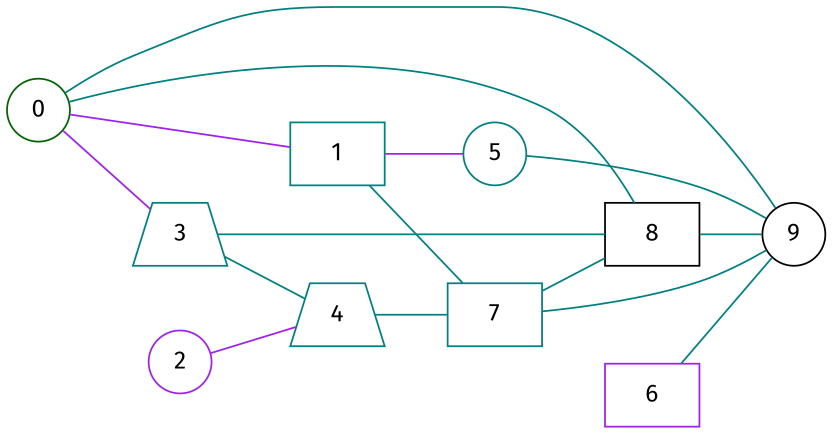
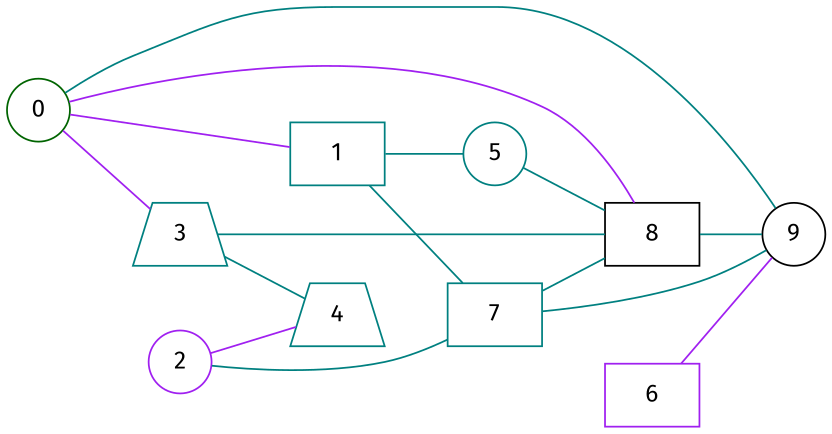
edge "0" -- "8": color teal -> purple
edge "1" -- "5": color purple -> teal
edge "5" -- "9": now "5" -- "8"
edge "9" -- "6": color teal -> purple
edge "4" -- "7": now "2" -- "7"
